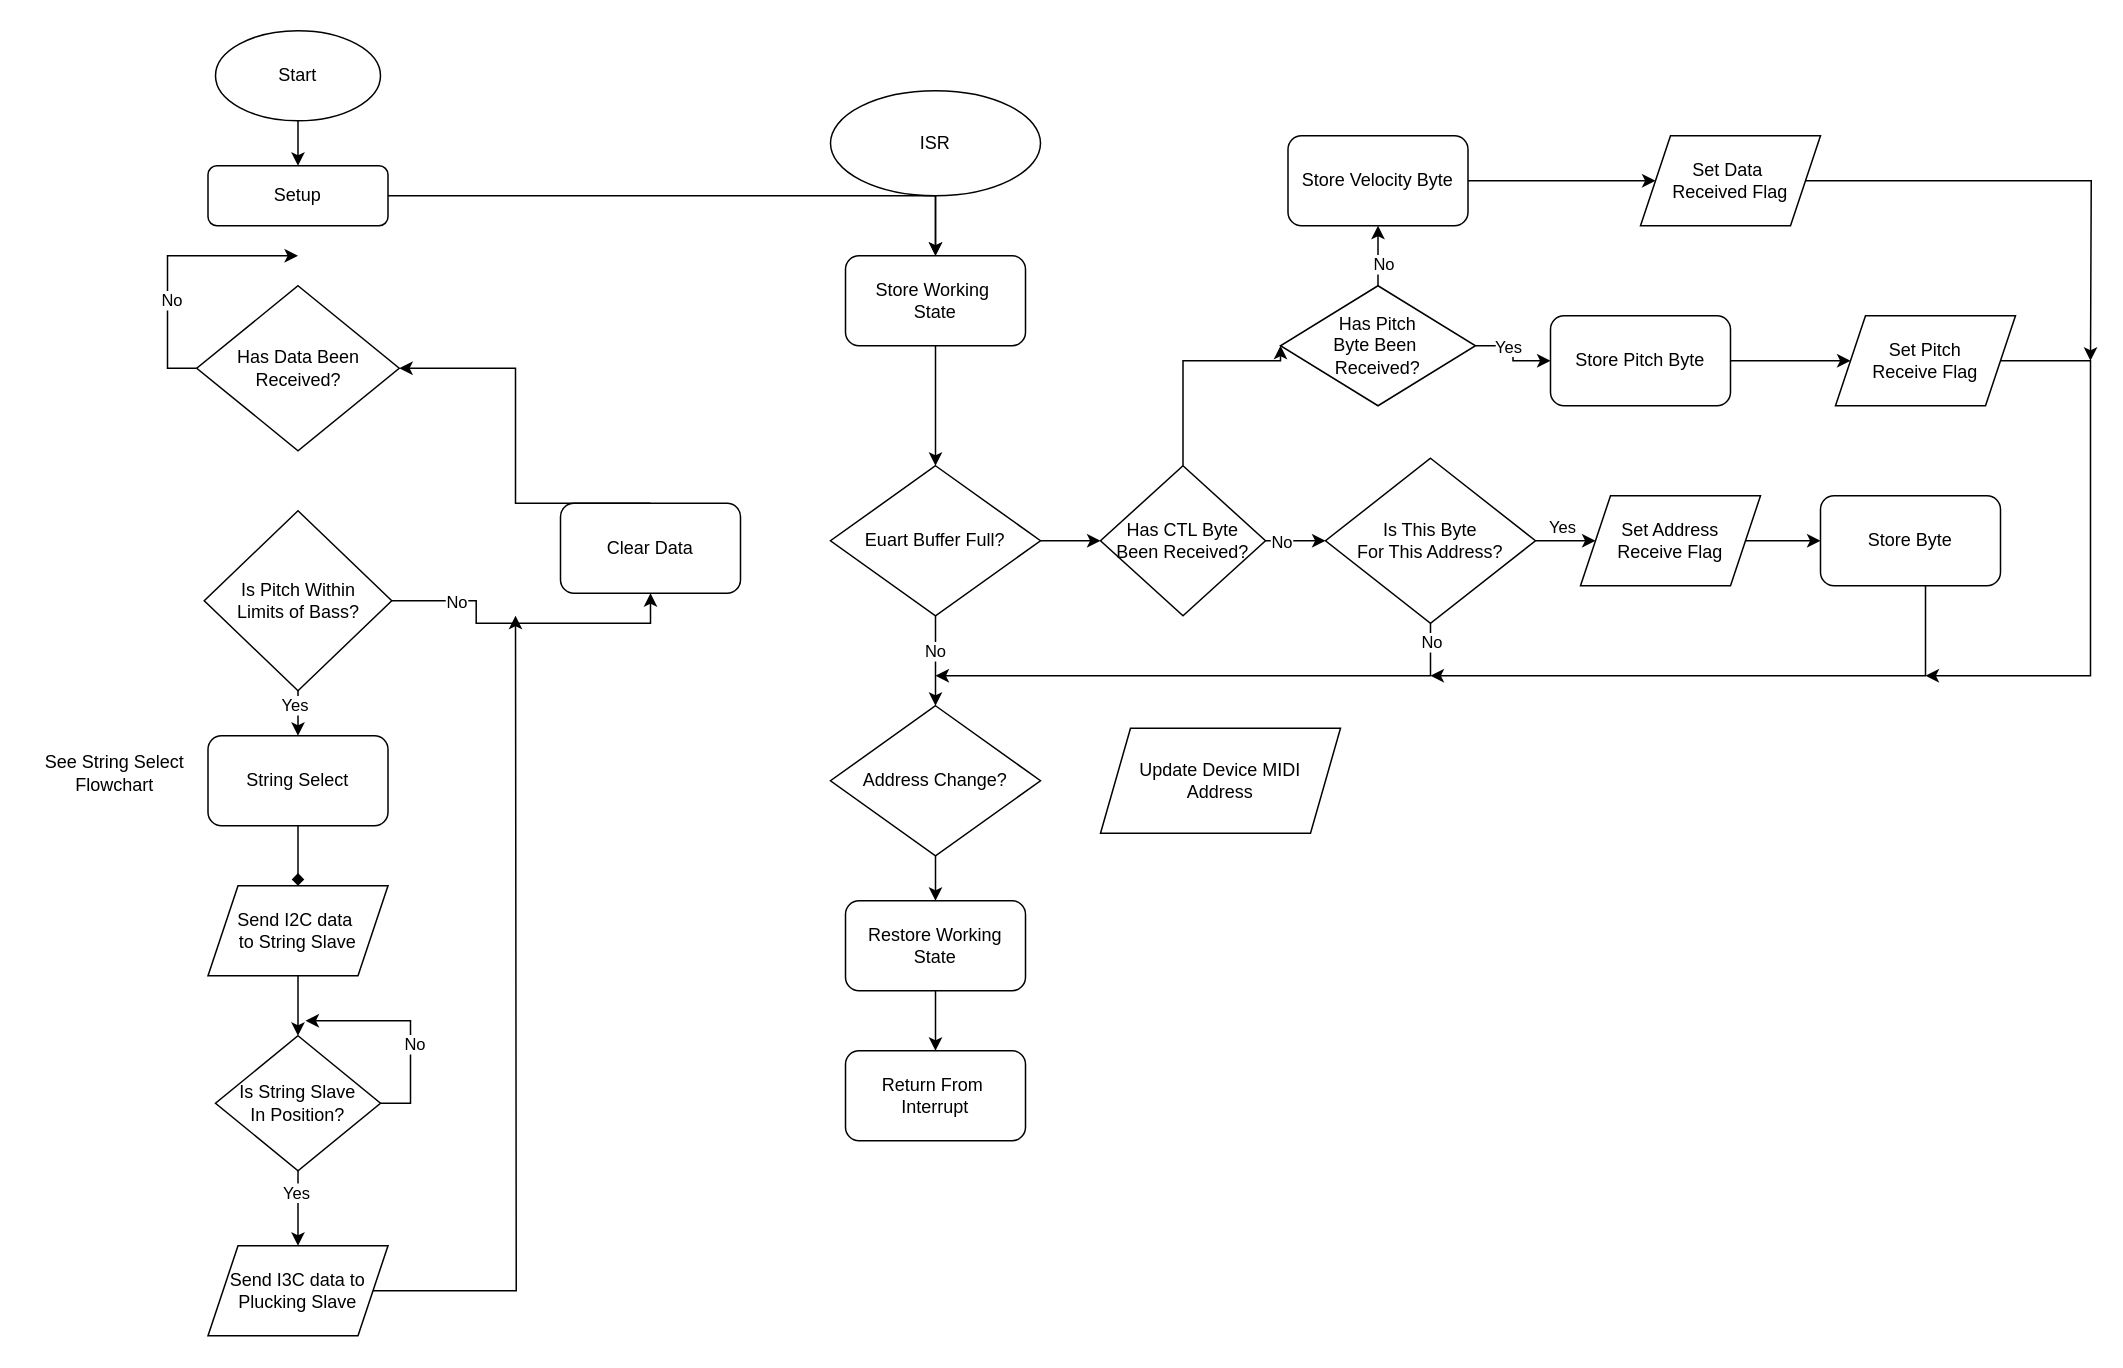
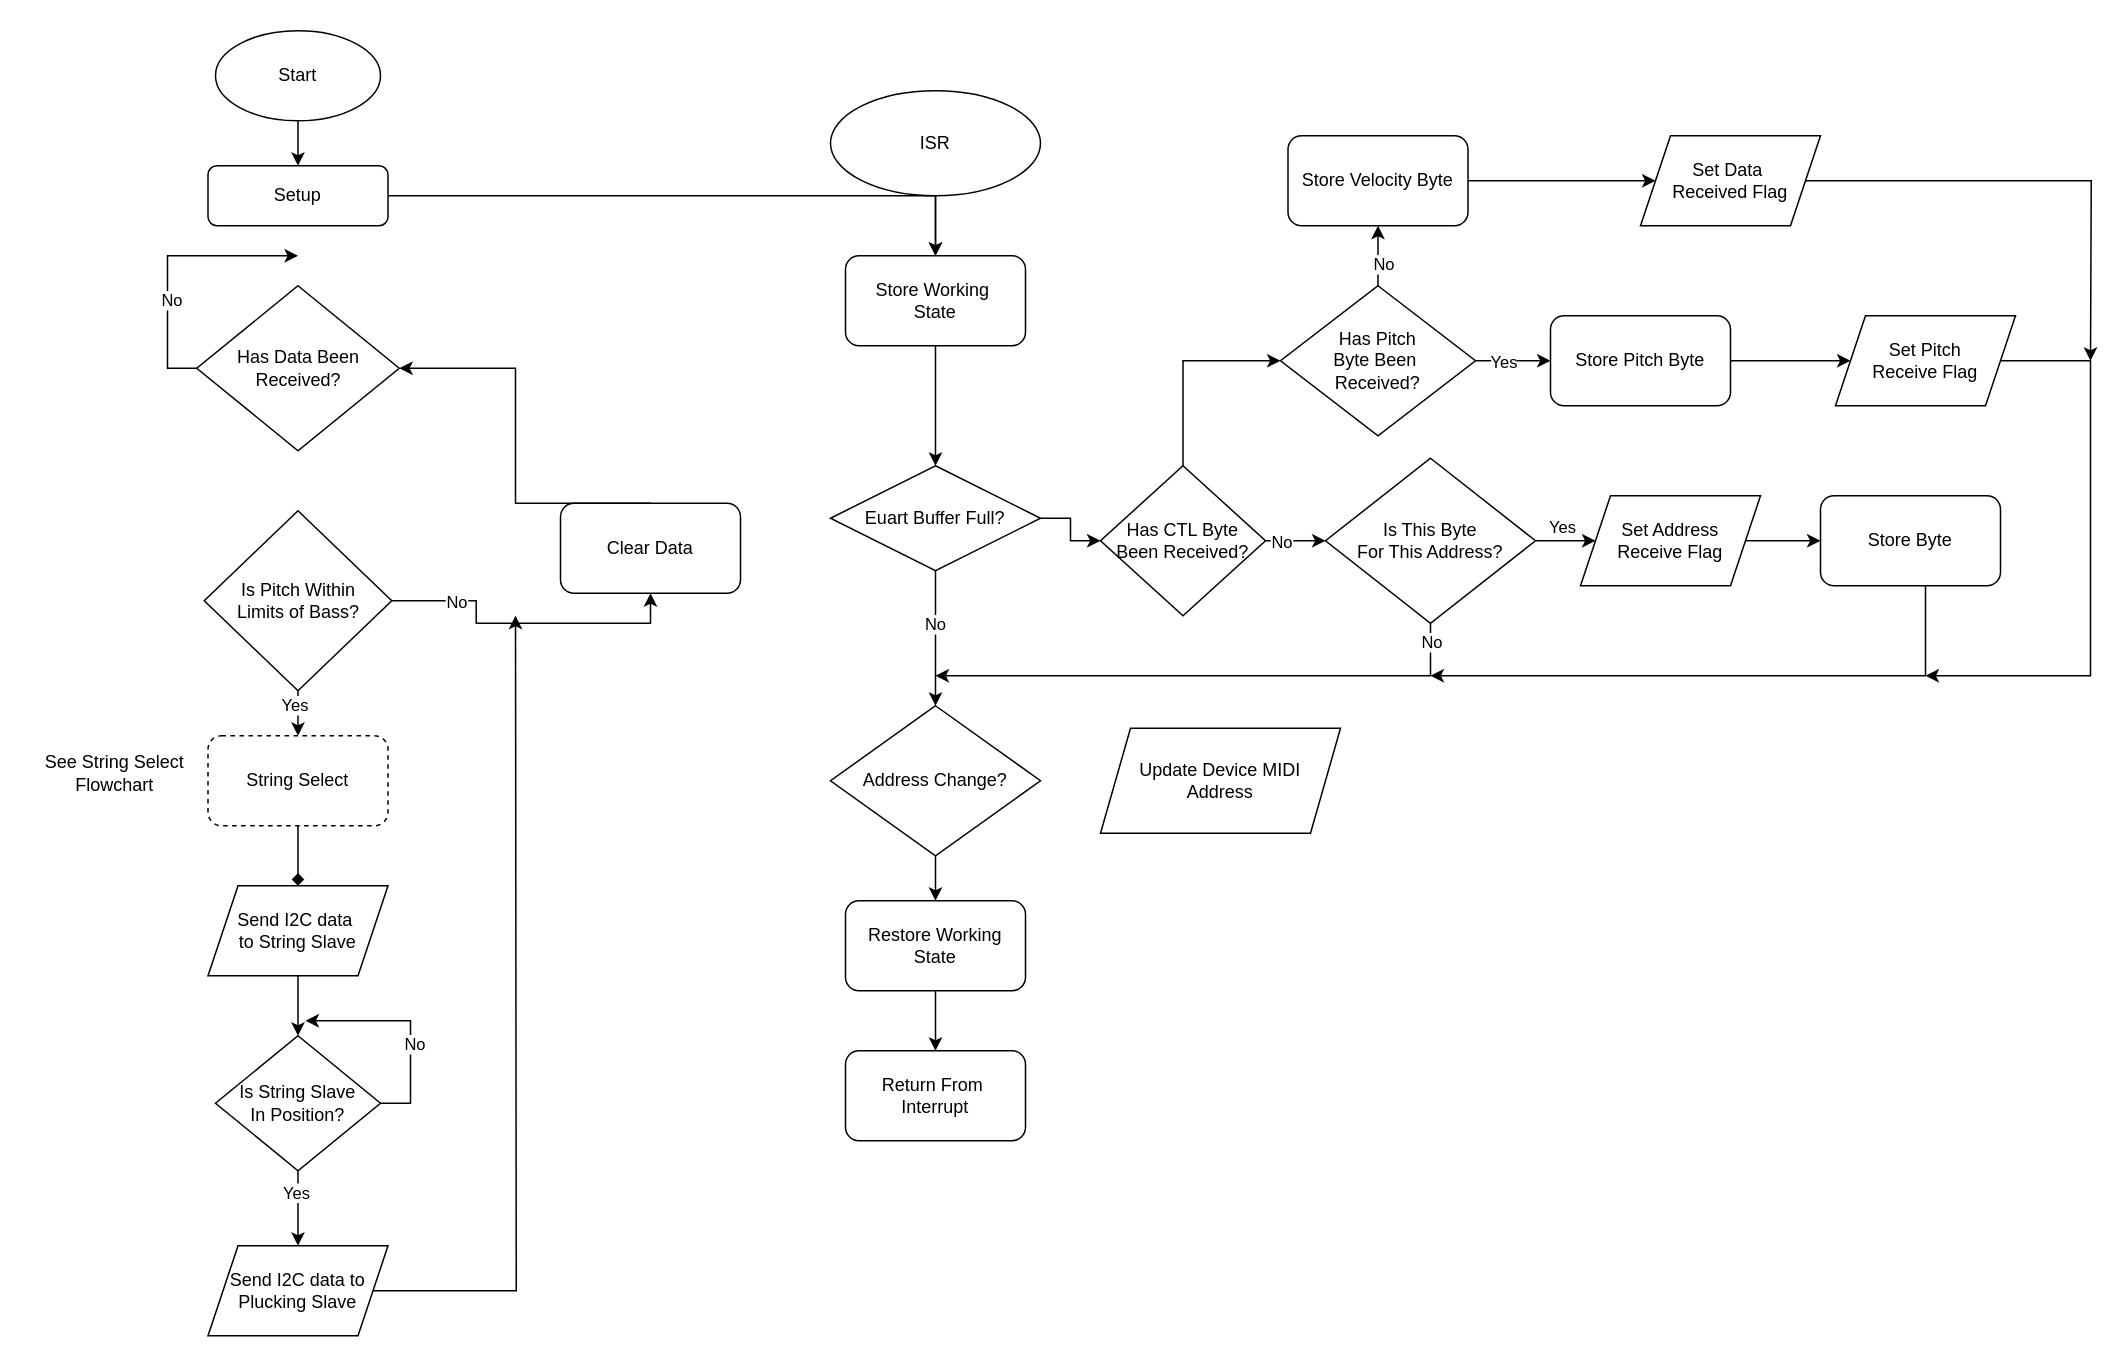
node "Has Pitch Byte Been Received?": size 195x120 -> 195x150
node "Euart Buffer Full?": size 210x150 -> 210x105
node "String Select": style solid -> dashed
node "Send I3C data to Plucking Slave": label "Send I3C data to Plucking Slave" -> "Send I2C data to Plucking Slave"
